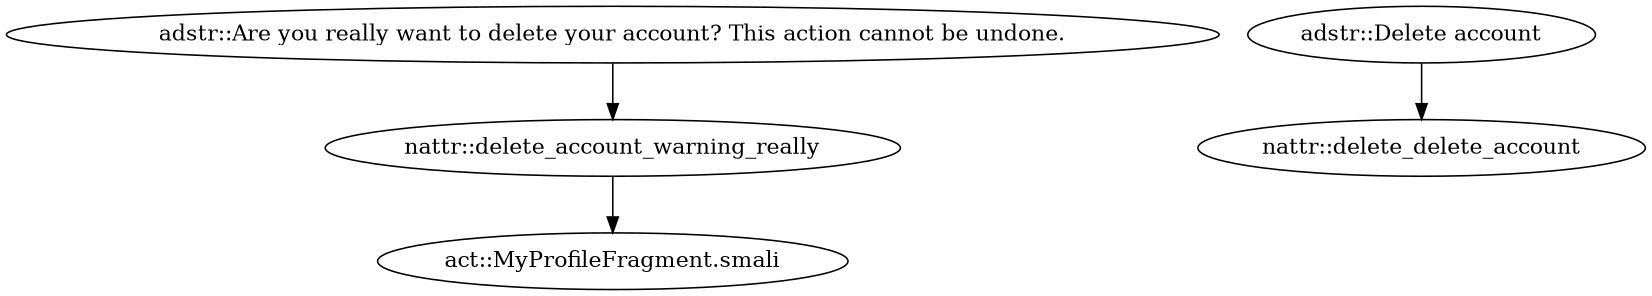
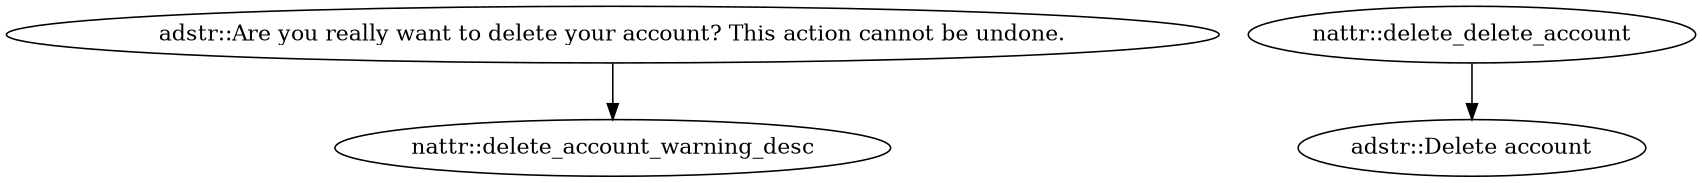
edge "adstr::Delete account" -> "nattr::delete_delete_account": reversed
node "nattr::delete_account_warning_really": label "nattr::delete_account_warning_really" -> "nattr::delete_account_warning_desc"
node "act::MyProfileFragment.smali": removed
